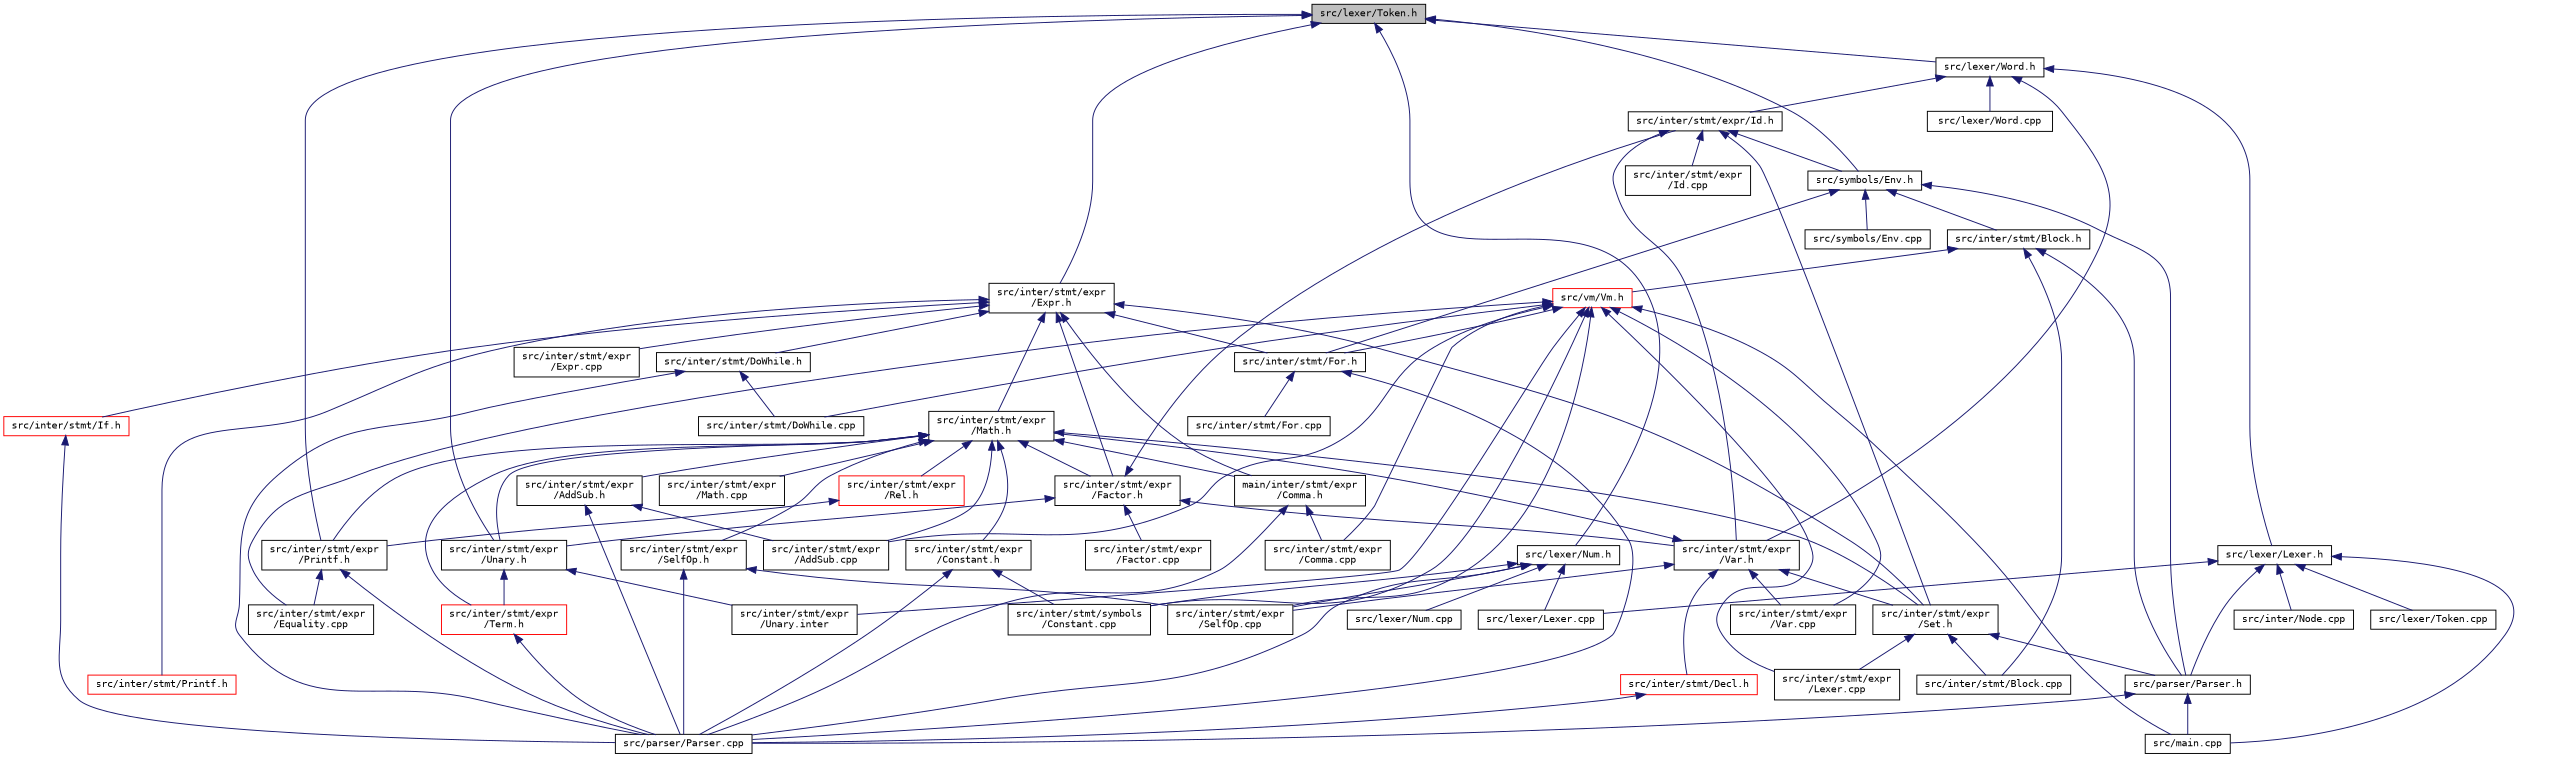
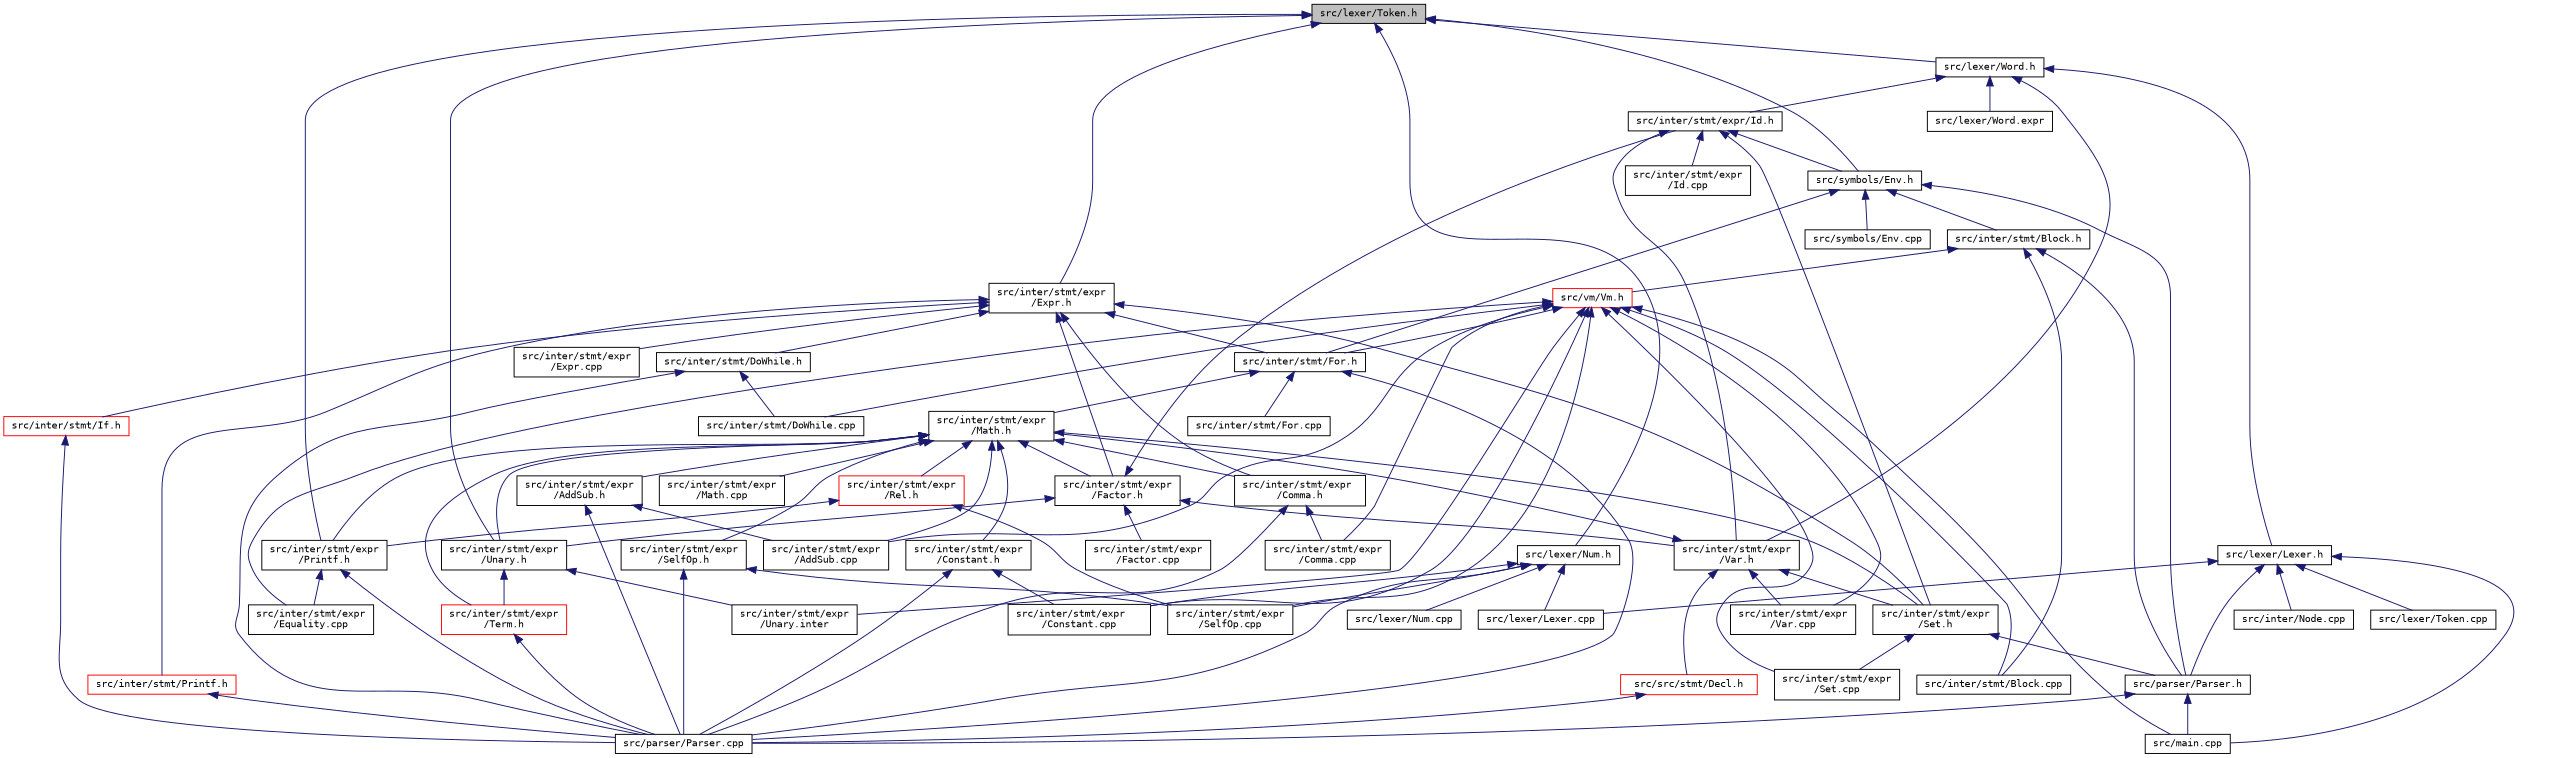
node "src/lexer/Word.cpp": label "src/lexer/Word.cpp" -> "src/lexer/Word.expr"
edge "src/inter/stmt/expr /Math.h" -> "src/inter/stmt/expr /Expr.h": now "src/inter/stmt/expr /Math.h" -> "src/inter/stmt/For.h"
node "main/inter/stmt/expr /Comma.h": label "main/inter/stmt/expr /Comma.h" -> "src/inter/stmt/expr /Comma.h"
edge "src/inter/stmt/expr /SelfOp.cpp" -> "src/inter/stmt/expr /Var.h": now "src/inter/stmt/expr /SelfOp.cpp" -> "src/inter/stmt/expr /Rel.h"
node "src/inter/stmt/symbols /Constant.cpp": label "src/inter/stmt/symbols /Constant.cpp" -> "src/inter/stmt/expr /Constant.cpp"
edge "src/inter/stmt/Block.cpp" -> "src/inter/stmt/expr /Set.h": now "src/inter/stmt/Block.cpp" -> "src/vm/Vm.h"
node "src/inter/stmt/Decl.h": label "src/inter/stmt/Decl.h" -> "src/src/stmt/Decl.h"
node "src/inter/stmt/expr /Lexer.cpp": label "src/inter/stmt/expr /Lexer.cpp" -> "src/inter/stmt/expr /Set.cpp"
edge "src/parser/Parser.cpp" -> "src/inter/stmt/Printf.h": added
